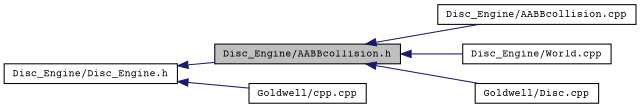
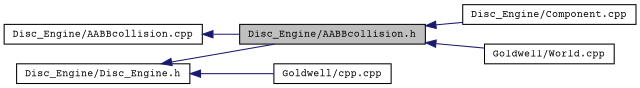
edge "Disc_Engine/AABBcollision.cpp" -> "Disc_Engine/AABBcollision.h": reversed
node "Disc_Engine/World.cpp": label "Disc_Engine/World.cpp" -> "Disc_Engine/Component.cpp"
node "Goldwell/Disc.cpp": label "Goldwell/Disc.cpp" -> "Goldwell/World.cpp"
